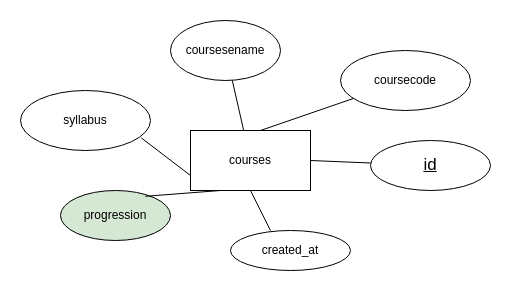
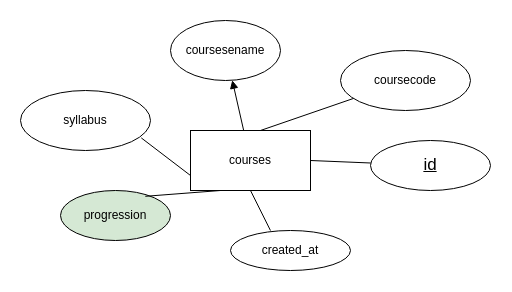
edge "coursesename" -- "courses": arrowhead none -> block
